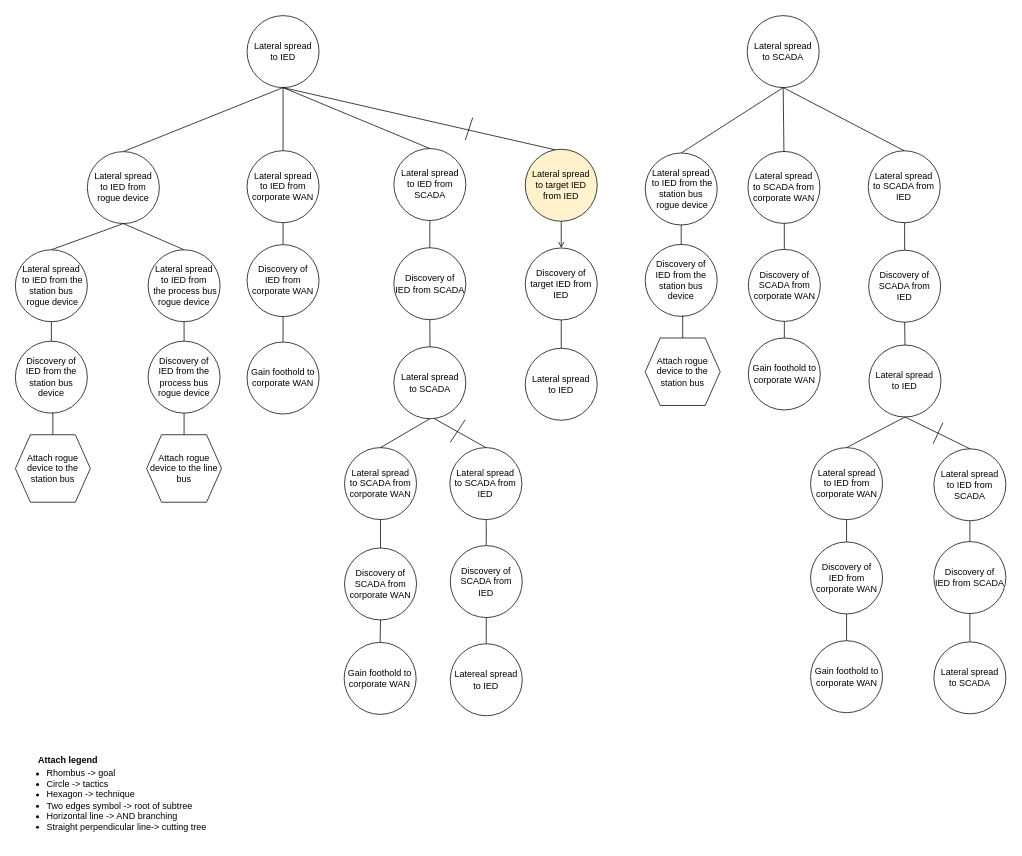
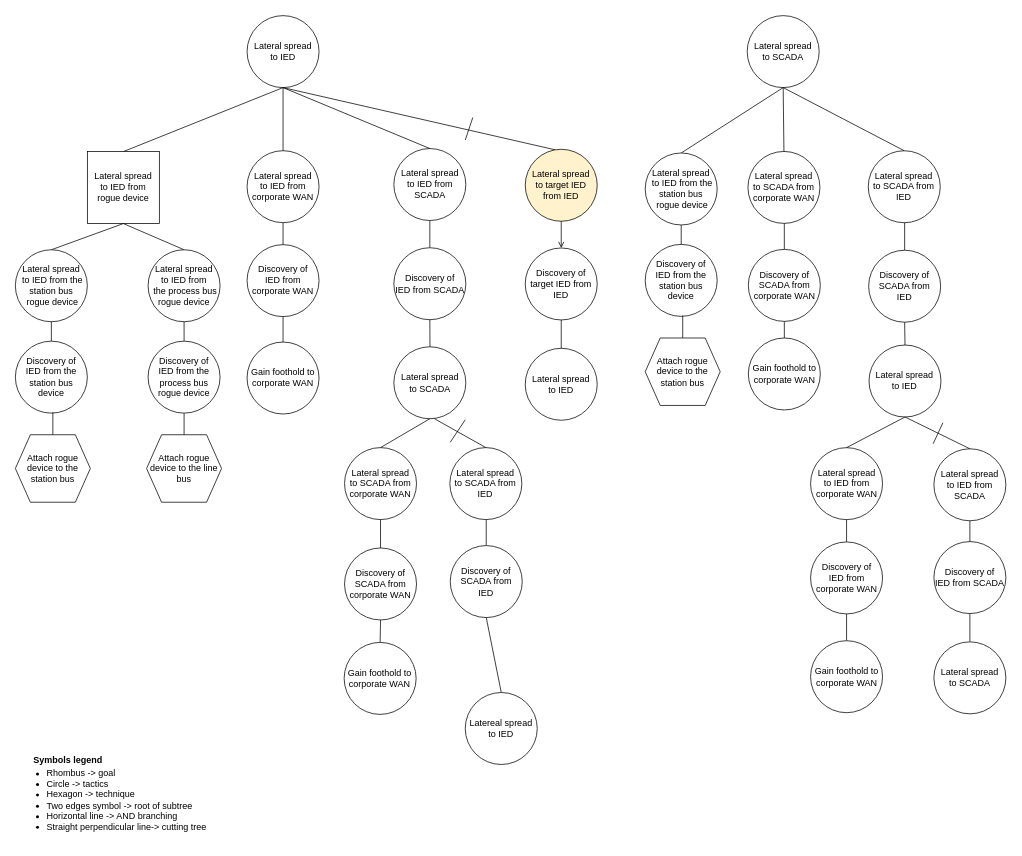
node "Lateral spread to IED from rogue device": shape ellipse -> rectangle
node "Latereal spread to IED": moved (486, 680) -> (501, 728)
node "Attach legend": label "Attach legend" -> "Symbols legend"
